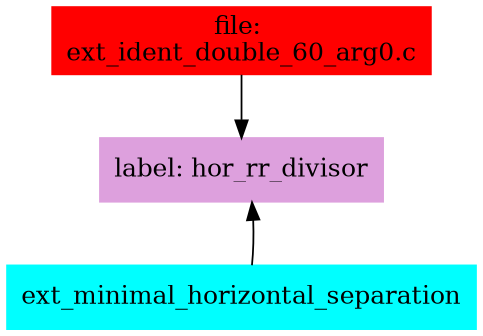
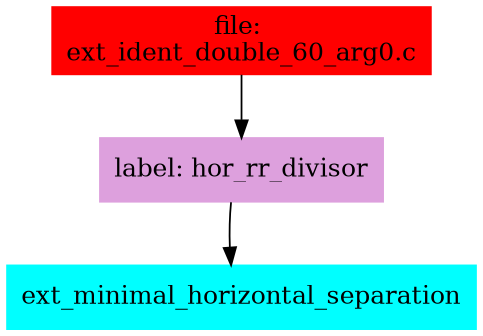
edge "ext_minimal_horizontal_separation" -> "label: hor_rr_divisor": reversed
